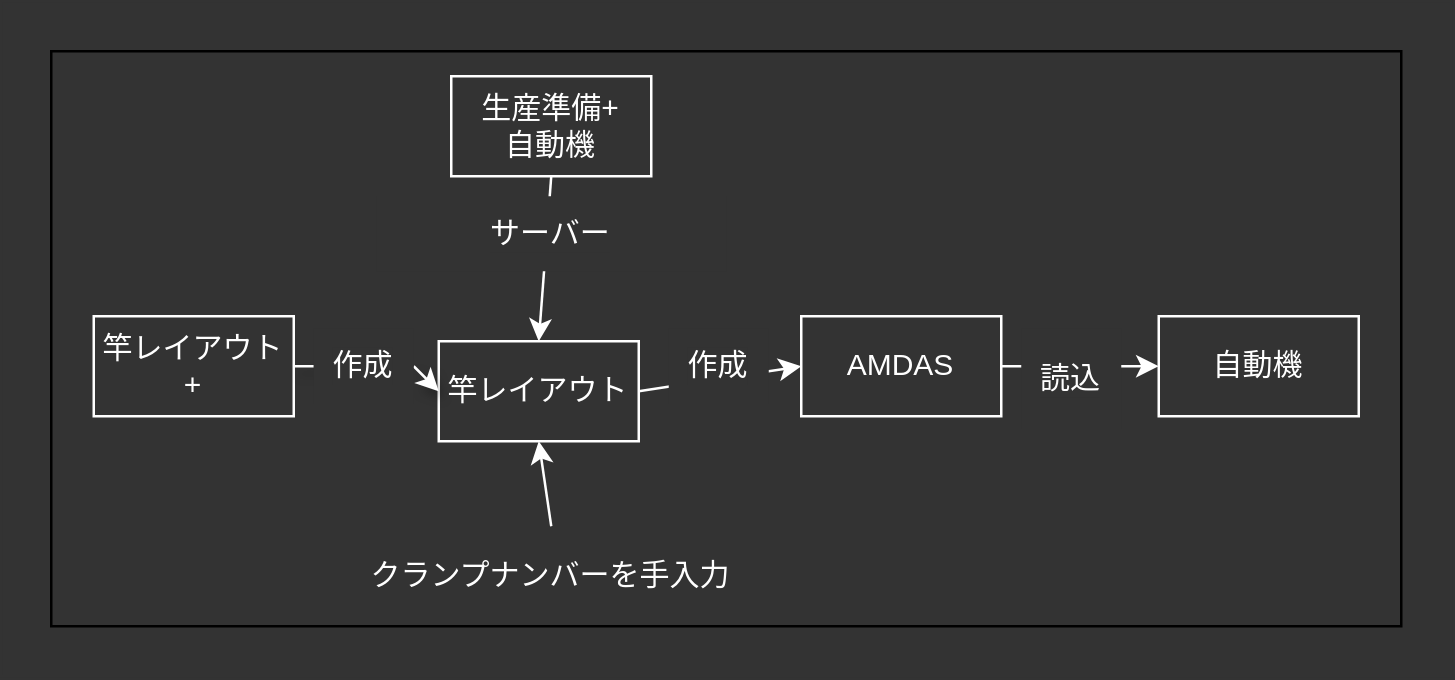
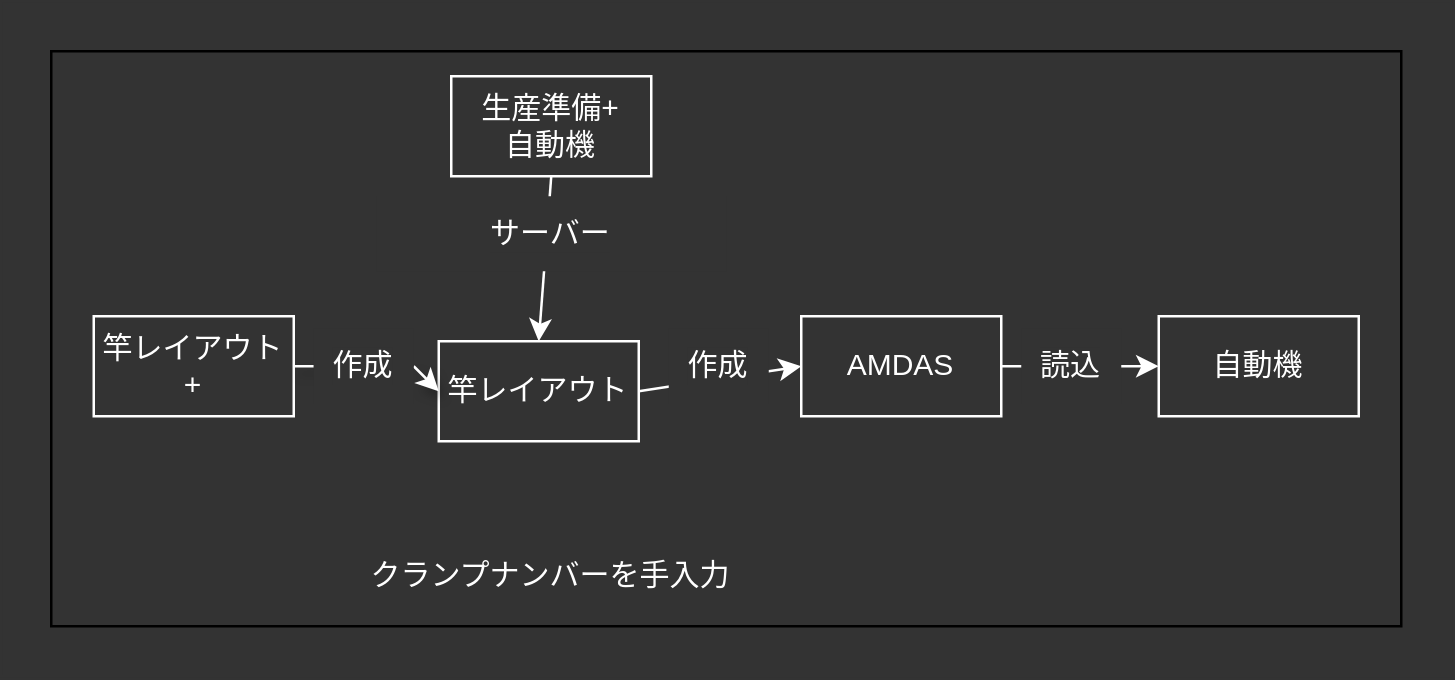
node "読込": size 100x100 -> 100x75
edge "クランプナンバーを手入力" -> "竿レイアウト": removed
